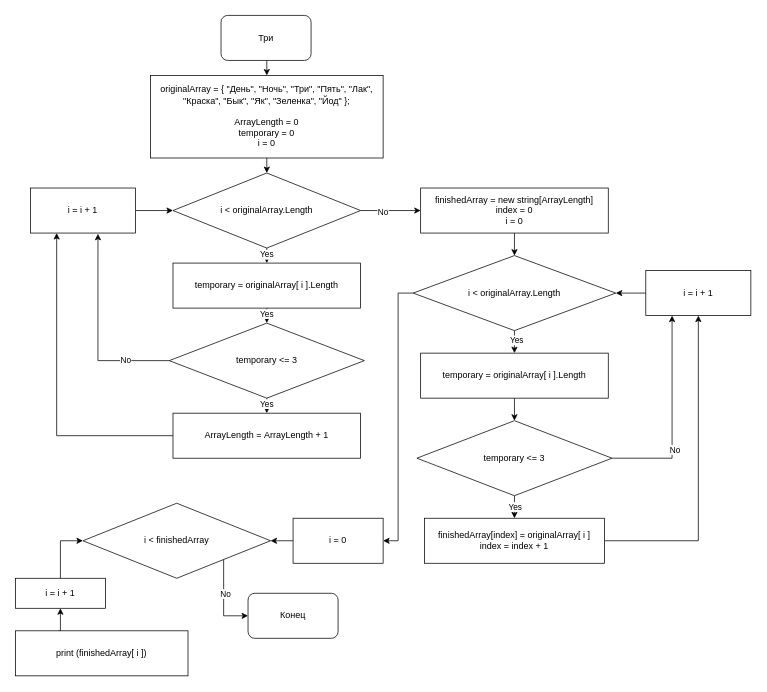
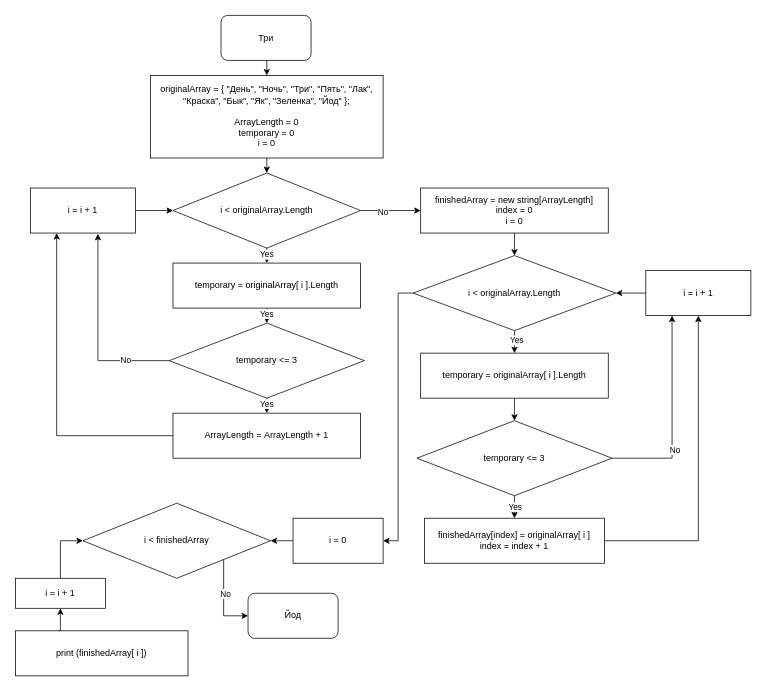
node "Конец": label "Конец" -> "Йод"
